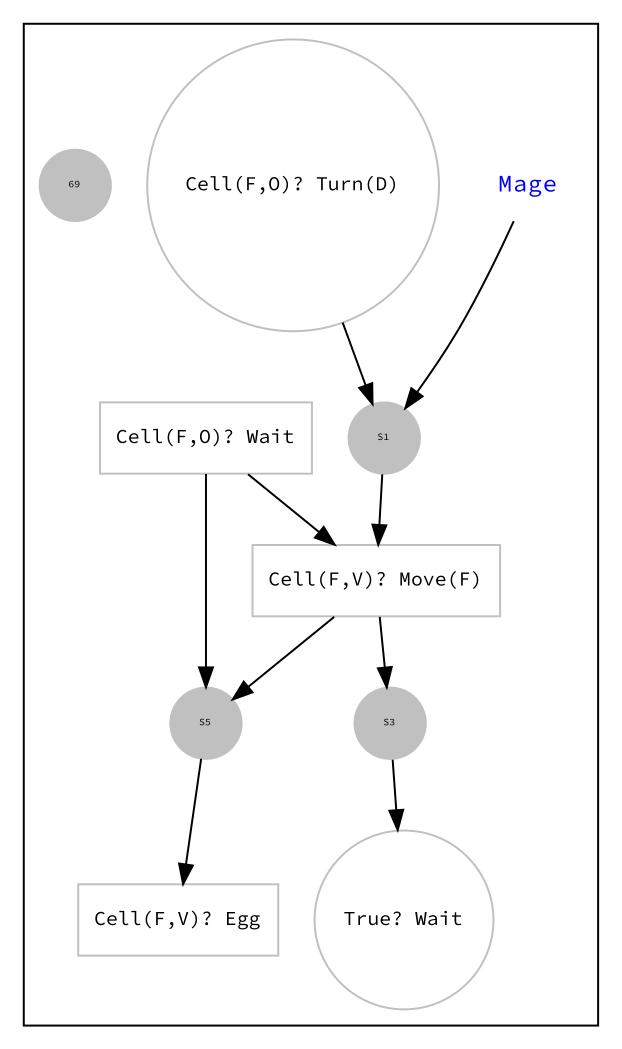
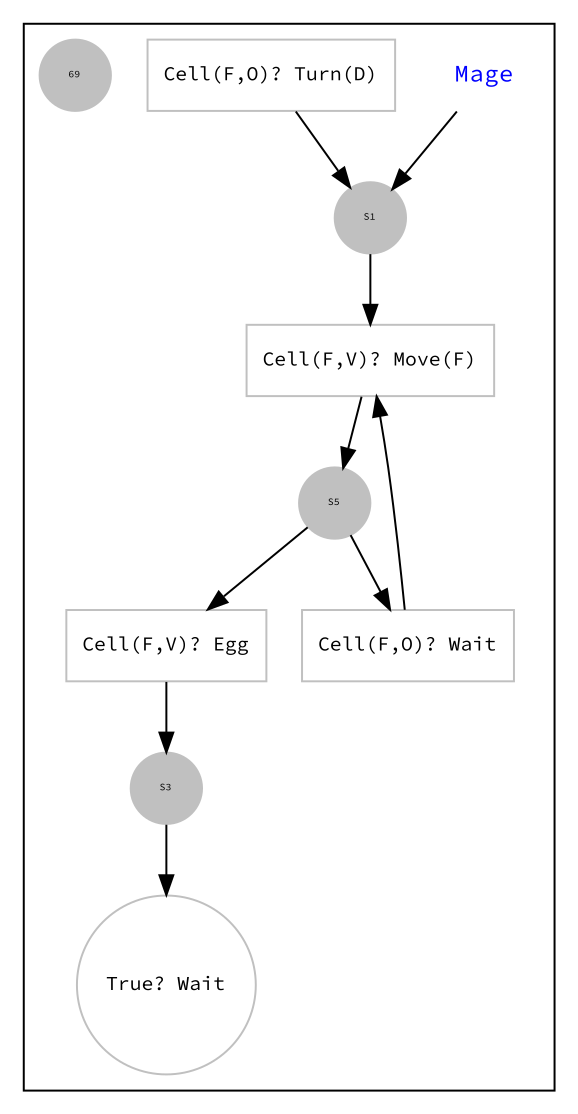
node "Cell(F,O)? Turn(D)": shape circle -> box
edge "Cell(F,O)? Wait" -> "S5": reversed
edge "Cell(F,V)? Move(F)" -> "S3": now "Cell(F,V)? Egg" -> "S3"
